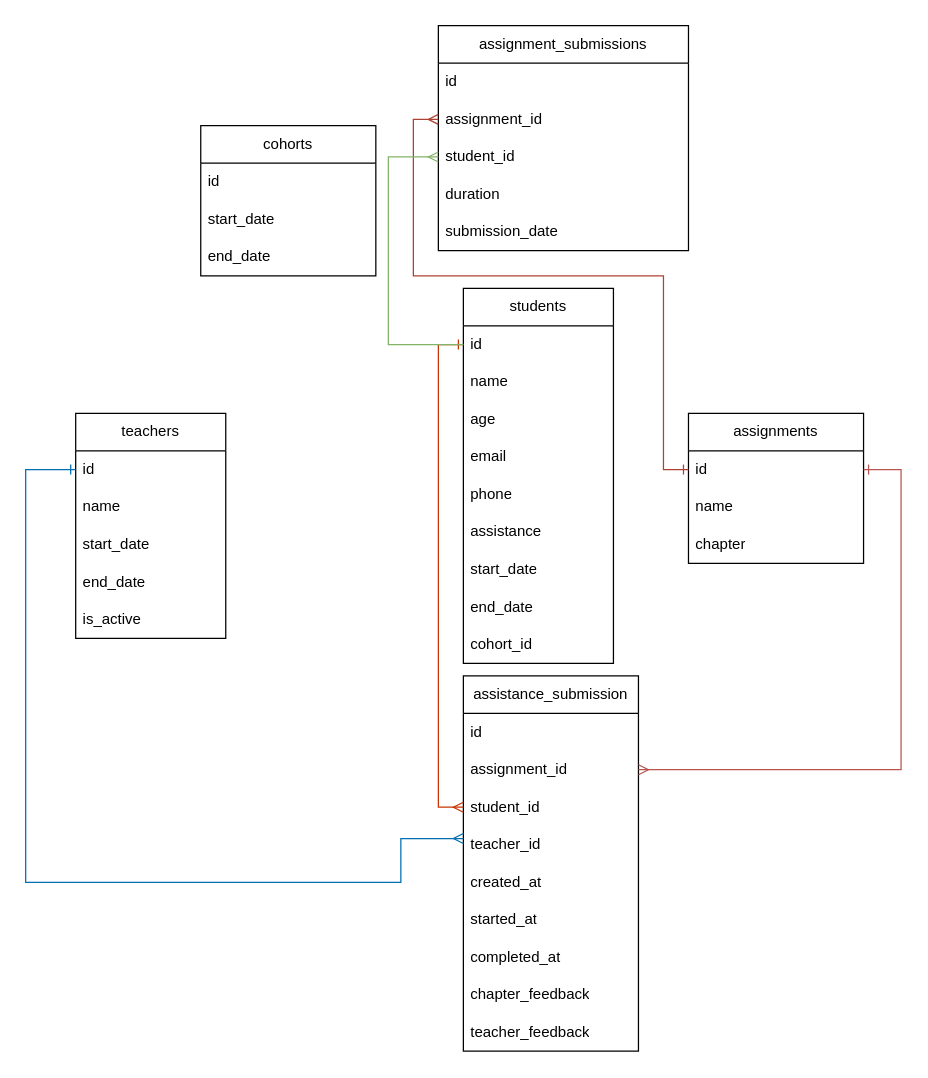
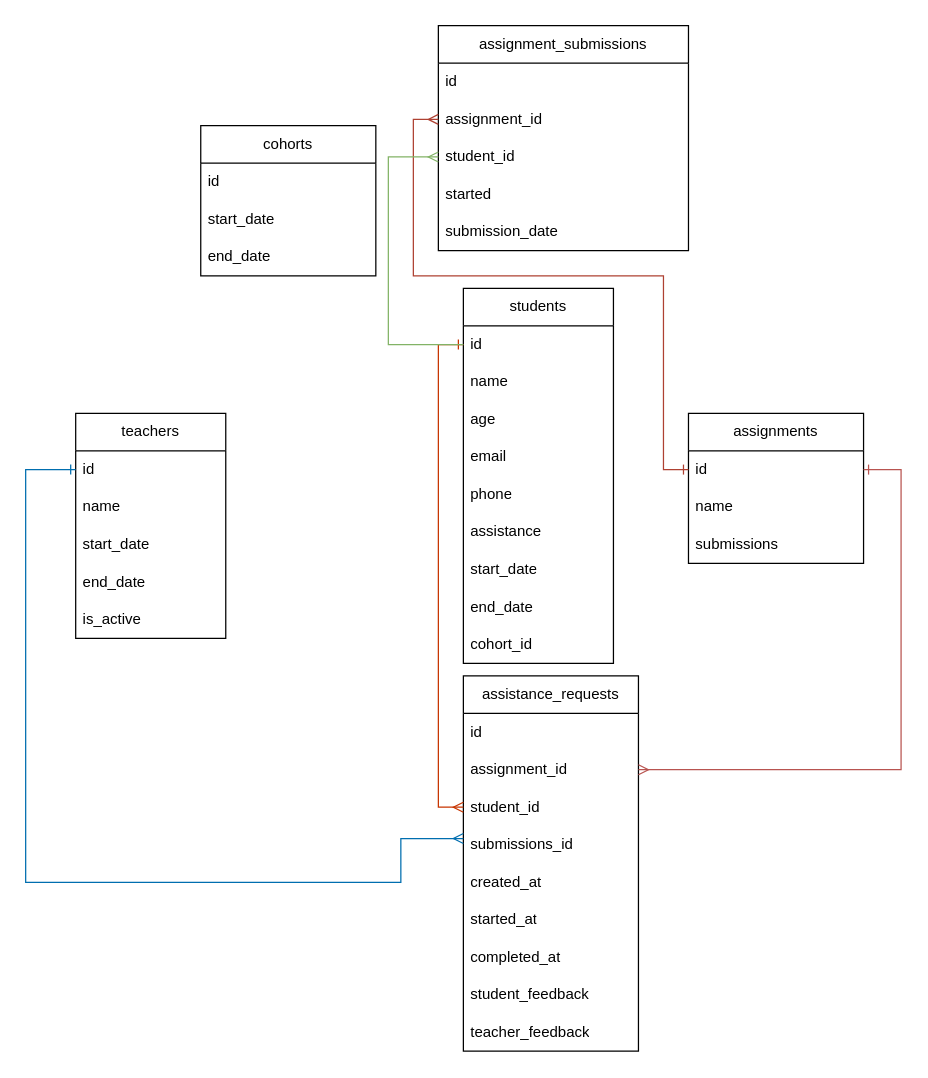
node "duration": label "duration" -> "started"
node "chapter": label "chapter" -> "submissions"
node "assistance_submission": label "assistance_submission" -> "assistance_requests"
node "teacher_id": label "teacher_id" -> "submissions_id"
node "chapter_feedback": label "chapter_feedback" -> "student_feedback"
